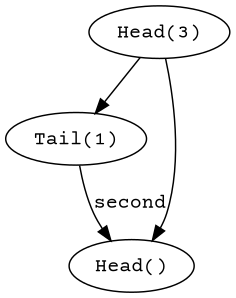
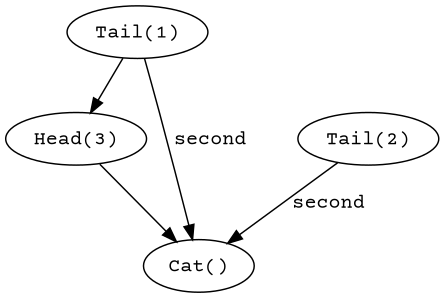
edge "Head(3)" -> "Tail(1)": reversed
node "Tail(2)": added
node "Head()": label "Head()" -> "Cat()"
